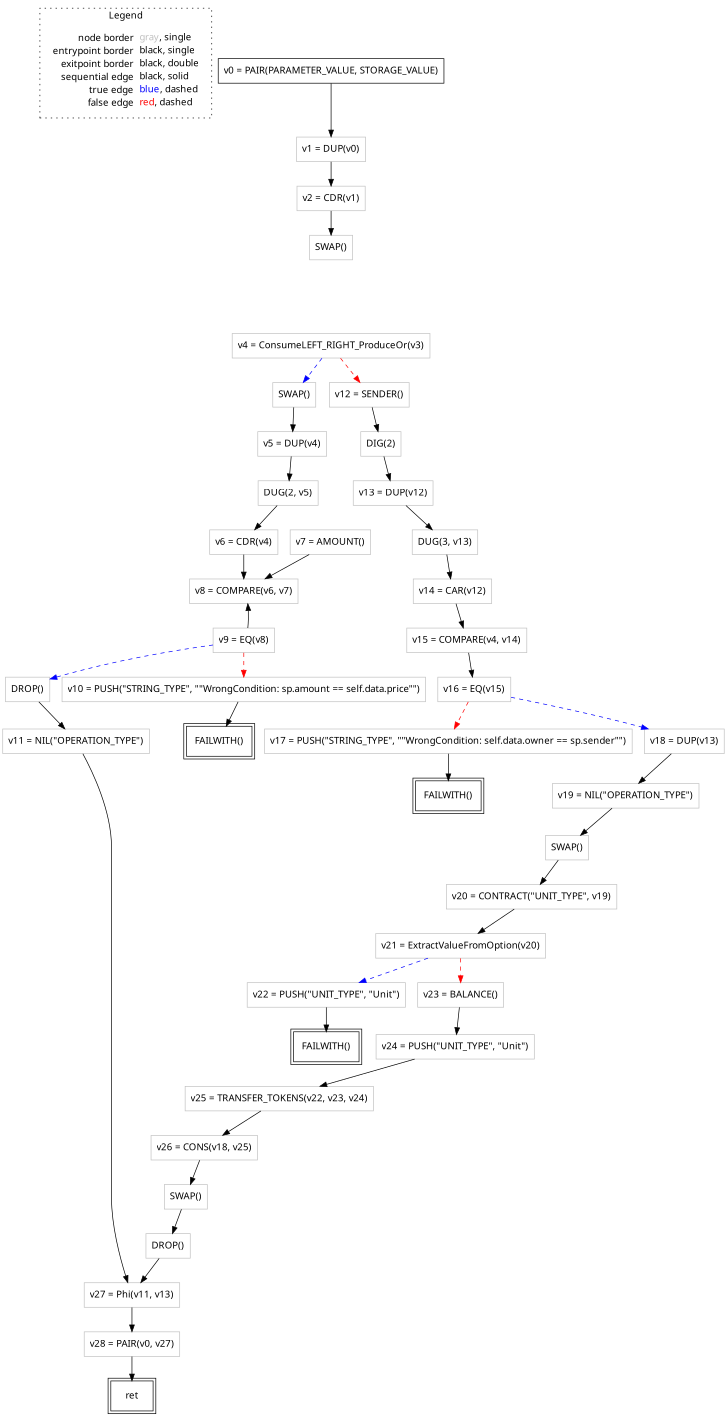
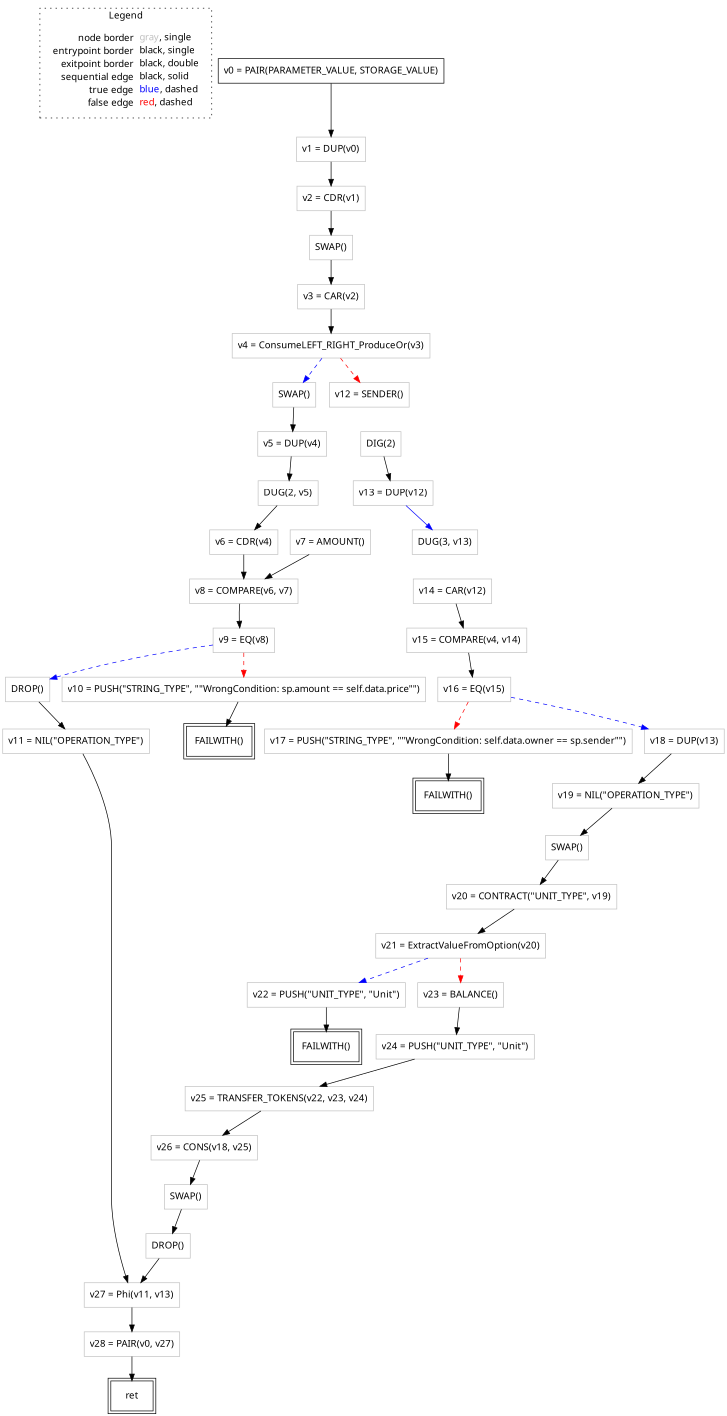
node "v3 = CAR(v2)": added
edge "v12 = SENDER()" -> "DIG(2)": removed
edge "v13 = DUP(v12)" -> "DUG(3, v13)": color black -> blue
edge "DUG(3, v13)" -> "v14 = CAR(v12)": removed
edge "v9 = EQ(v8)" -> "v8 = COMPARE(v6, v7)": reversed
